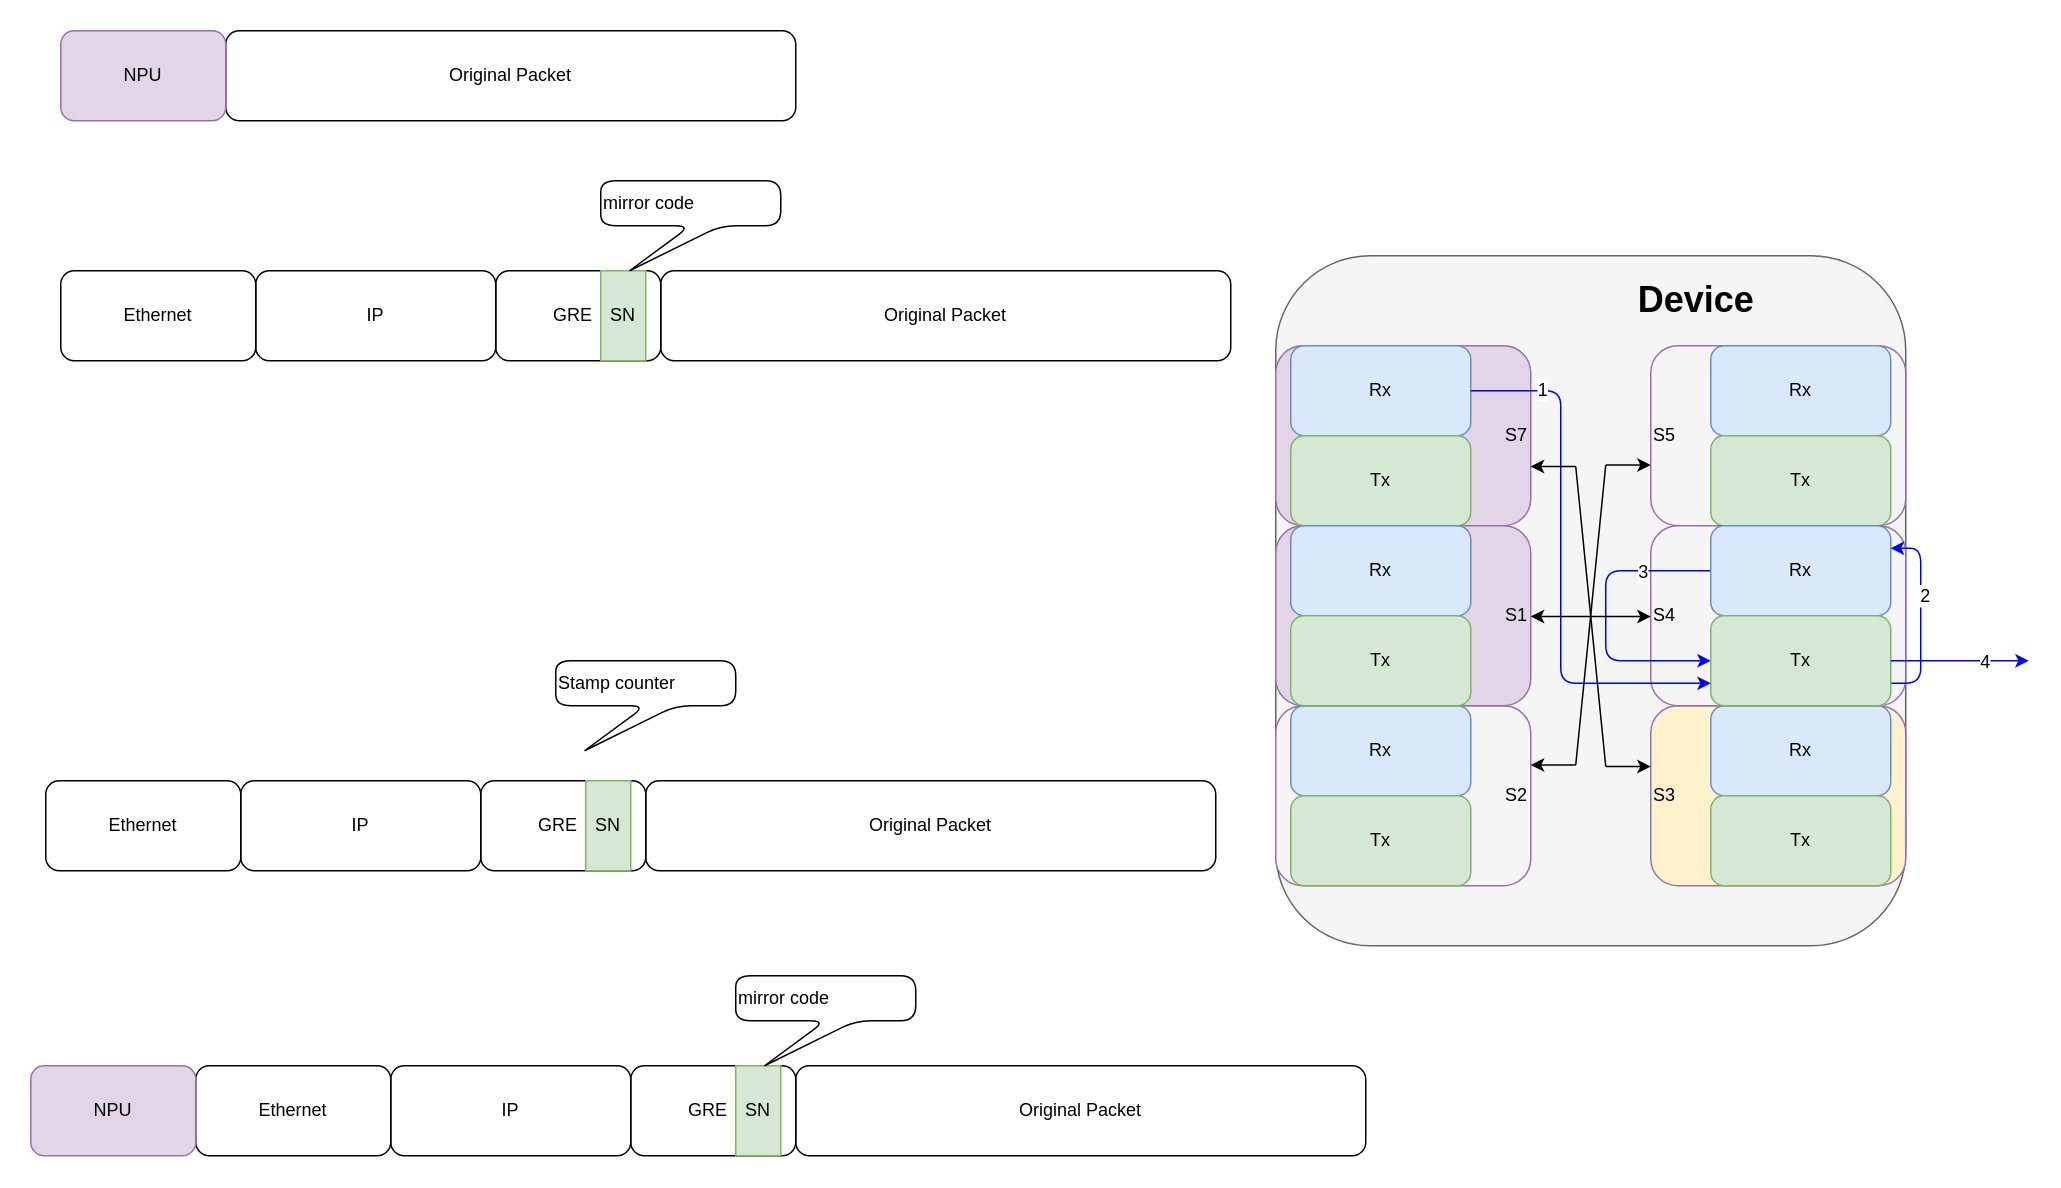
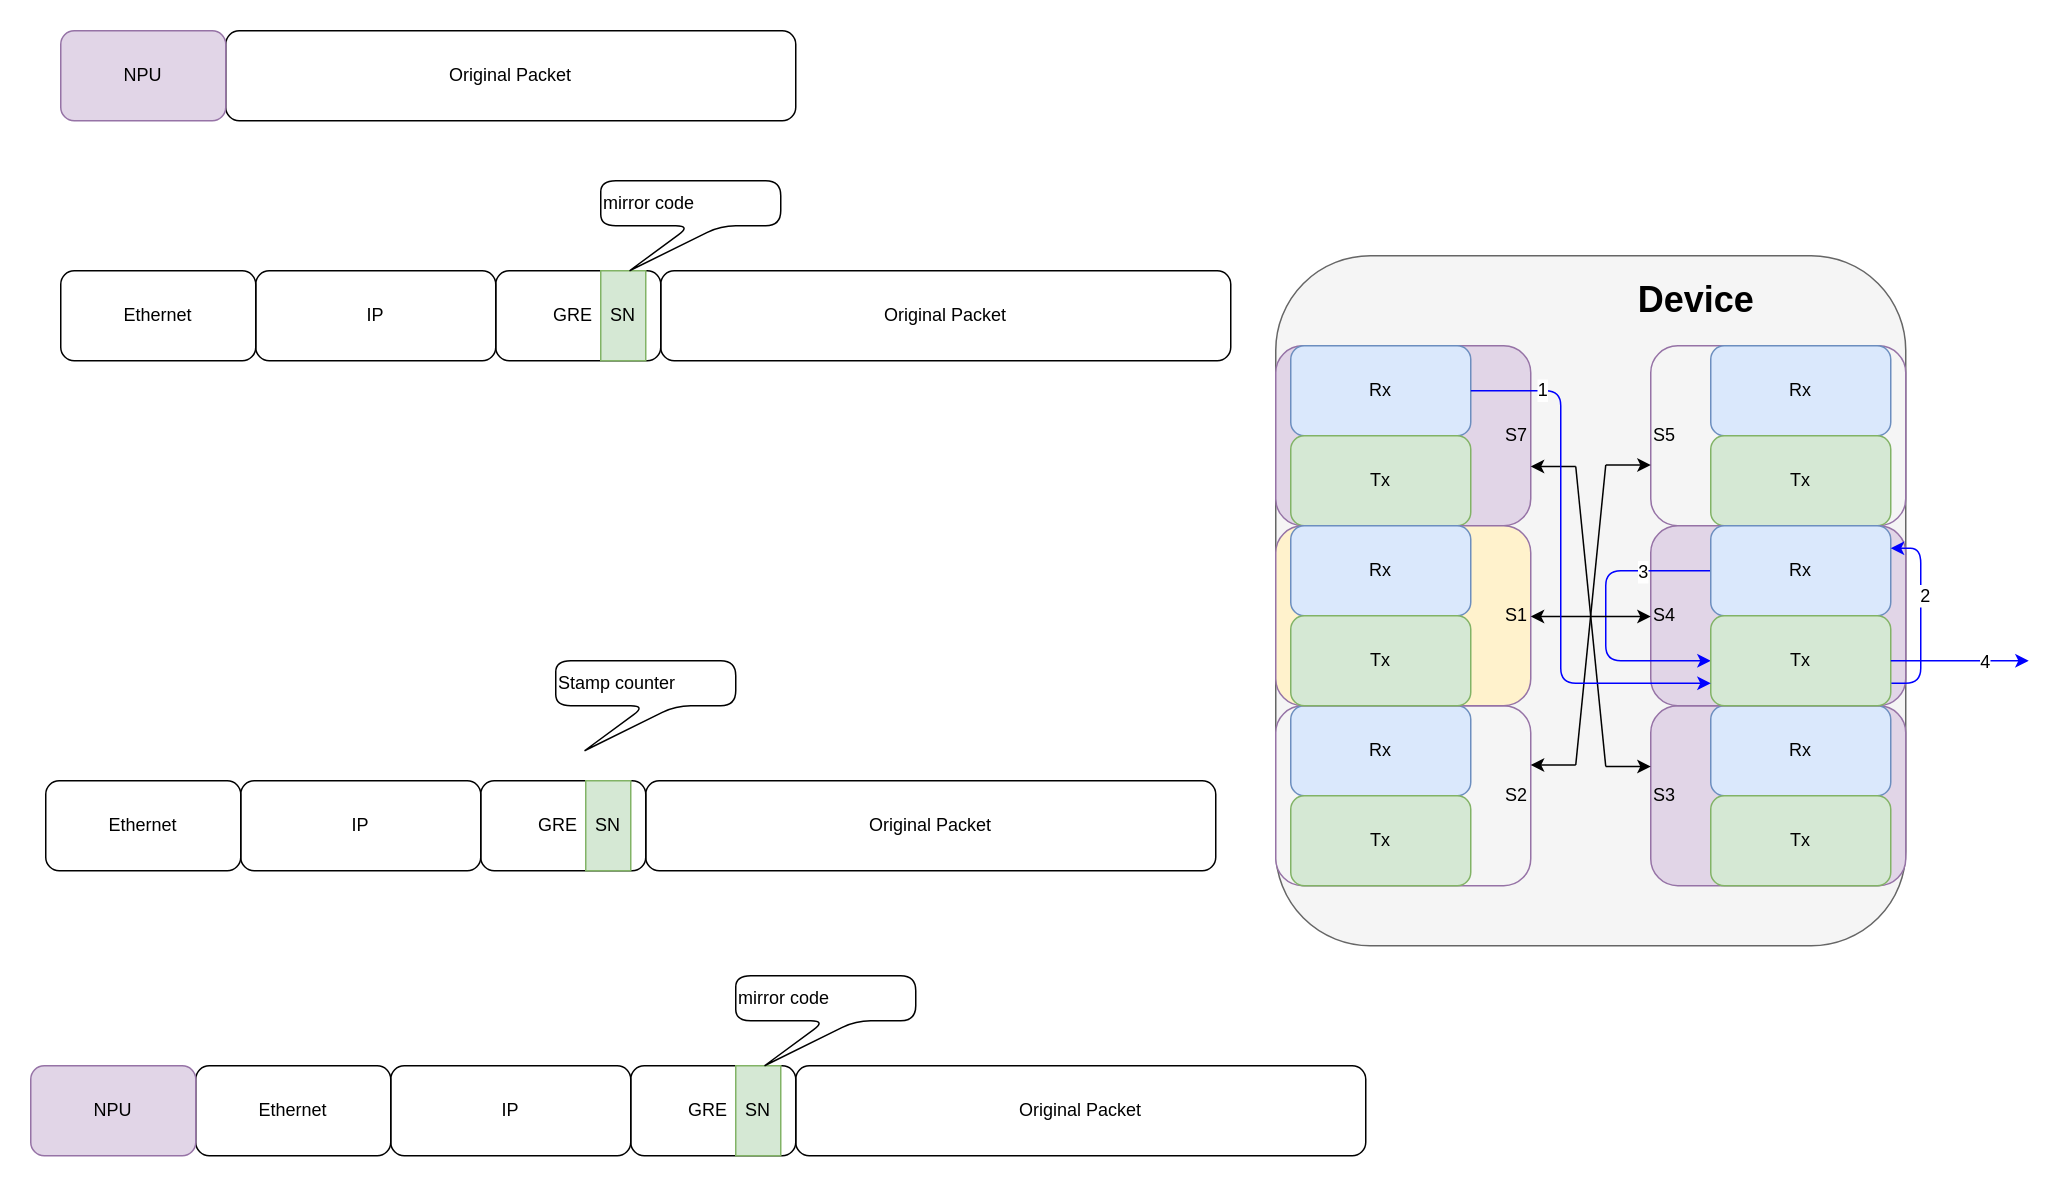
node "S1": fillcolor #e1d5e7 -> #fff2cc
node "S4": fillcolor #f5f5f5 -> #e1d5e7
node "S3": fillcolor #fff2cc -> #e1d5e7
